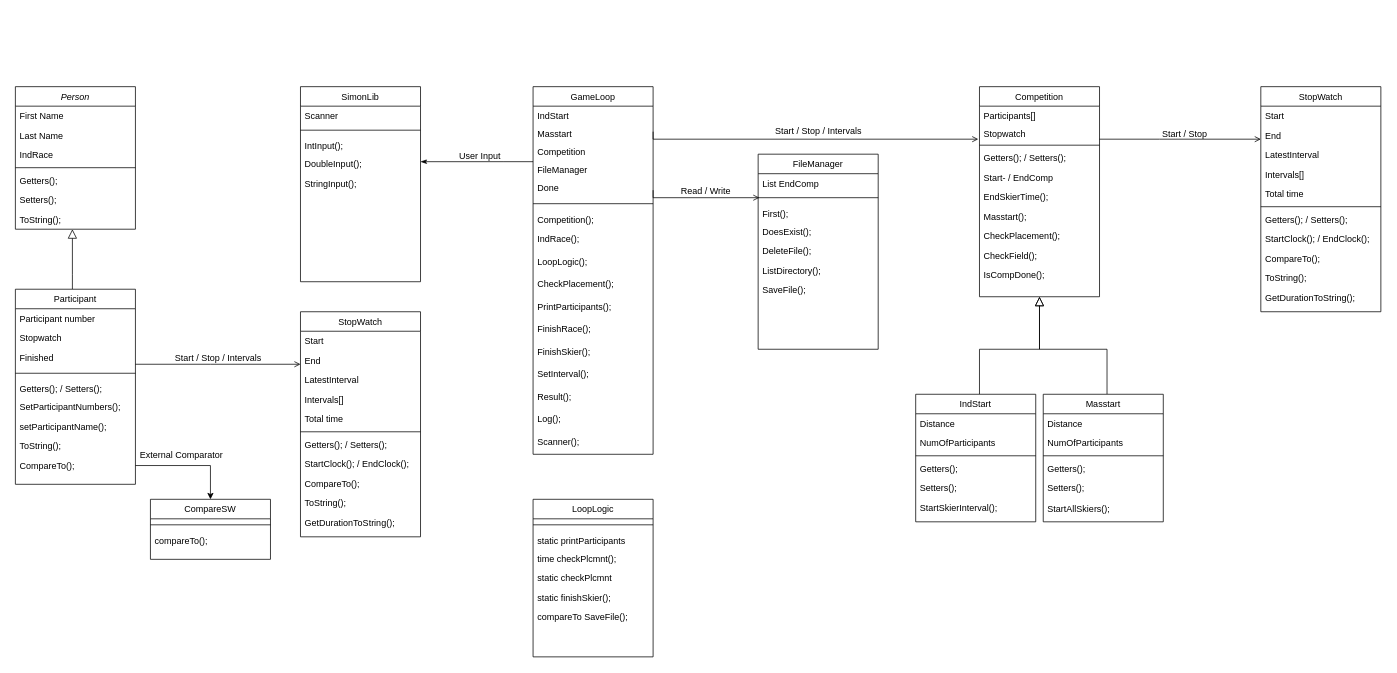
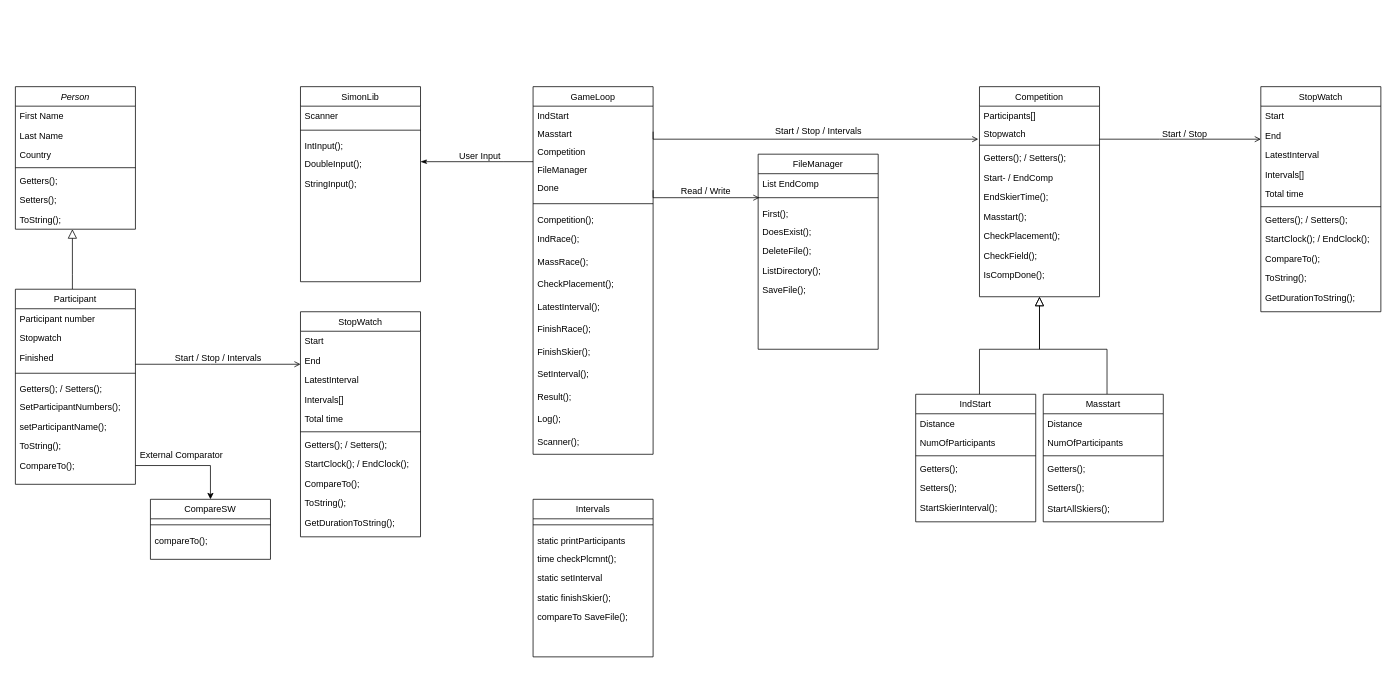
node "IndRace": label "IndRace" -> "Country"
node "LoopLogic();": label "LoopLogic();" -> "MassRace();"
node "PrintParticipants();": label "PrintParticipants();" -> "LatestInterval();"
node "LoopLogic": label "LoopLogic" -> "Intervals"
node "static checkPlcmnt": label "static checkPlcmnt" -> "static setInterval"
